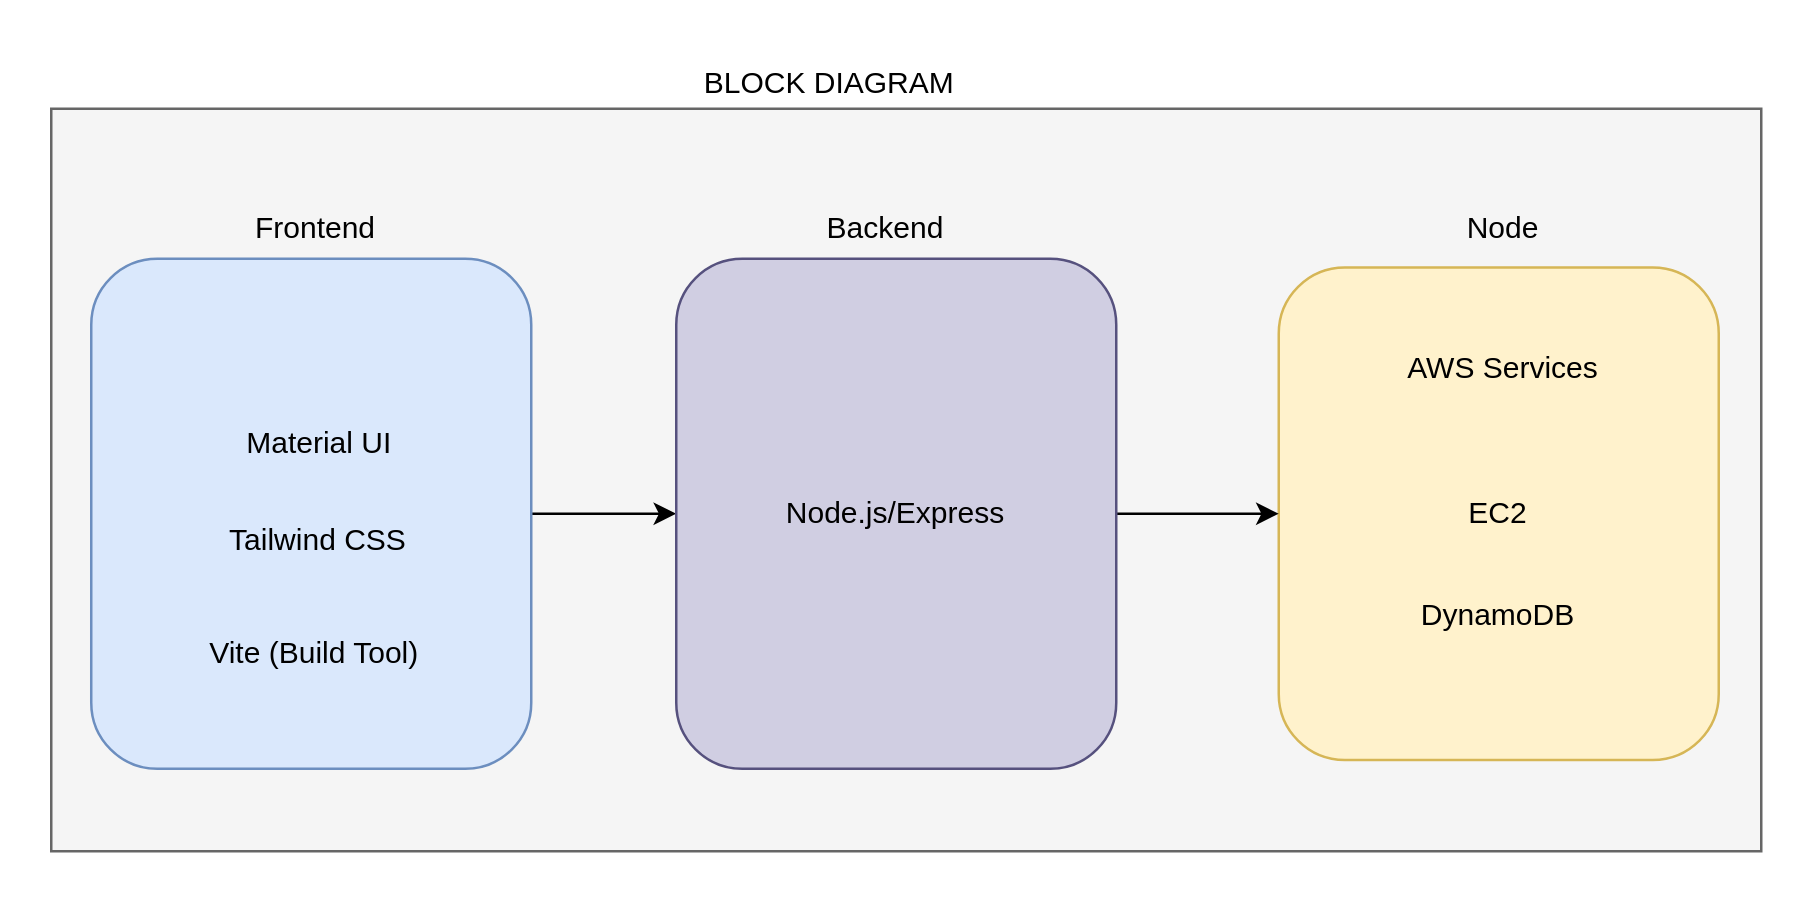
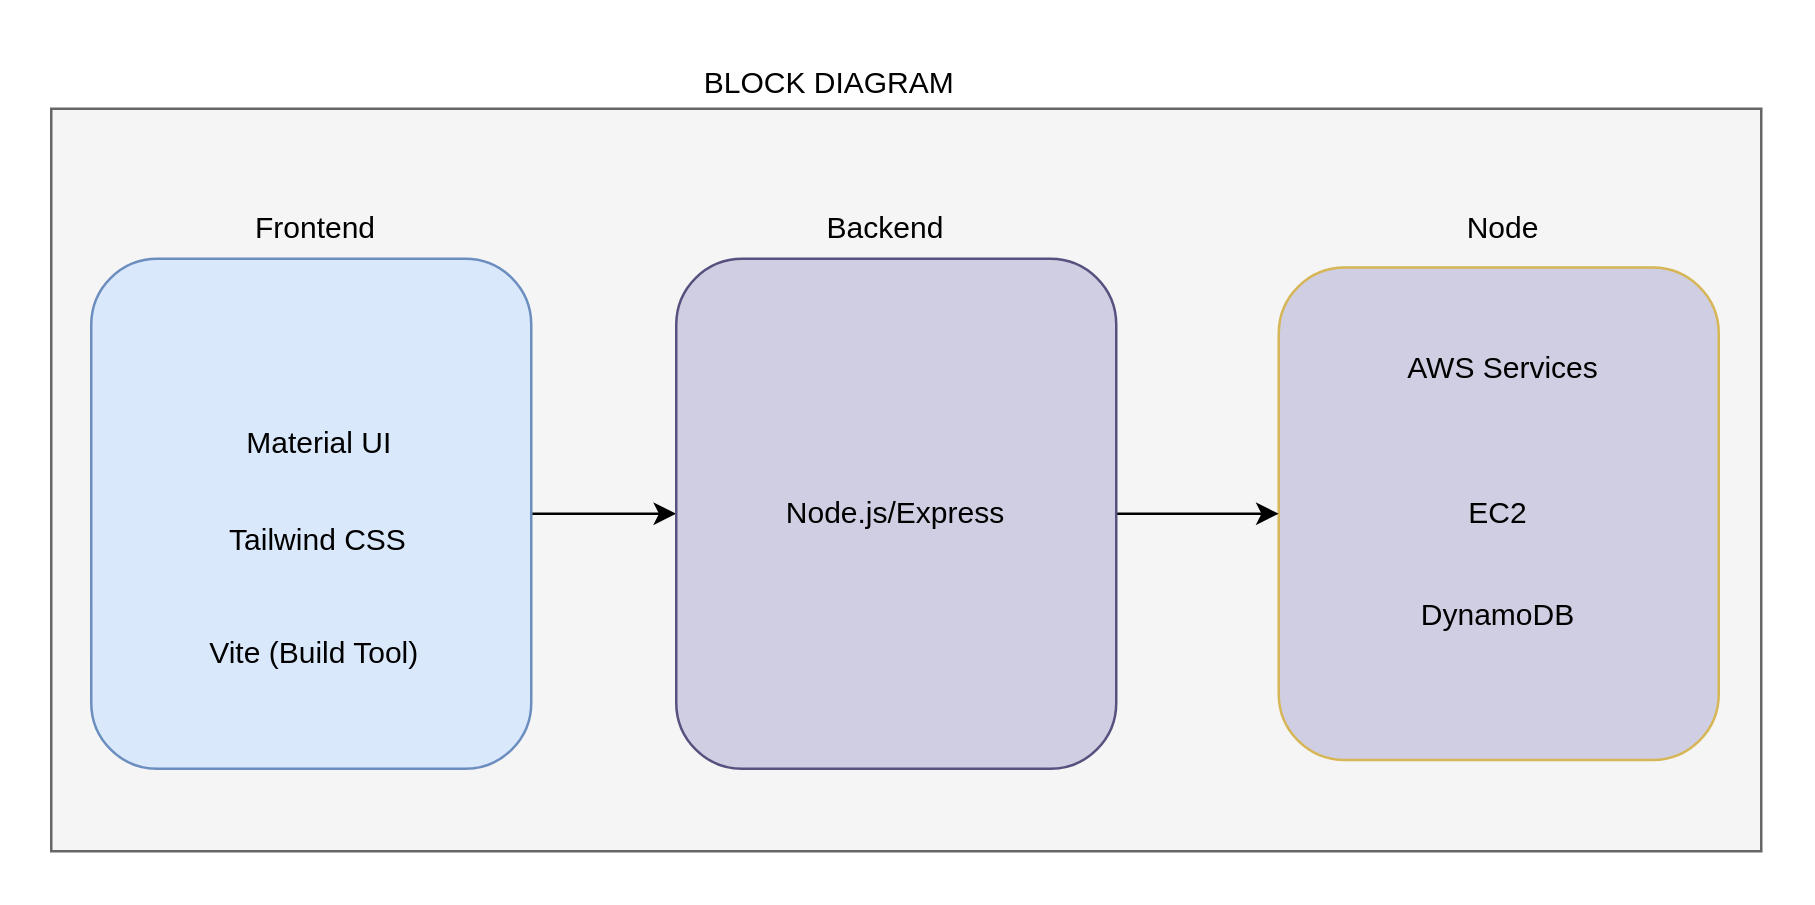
node "EC2": fillcolor #fff2cc -> #d0cee2
